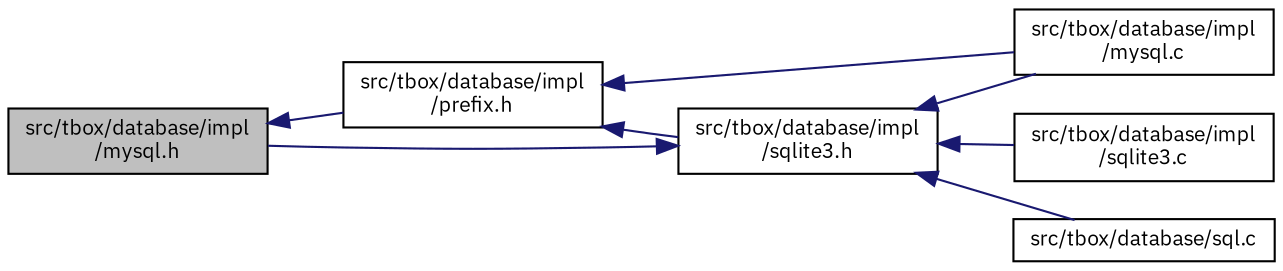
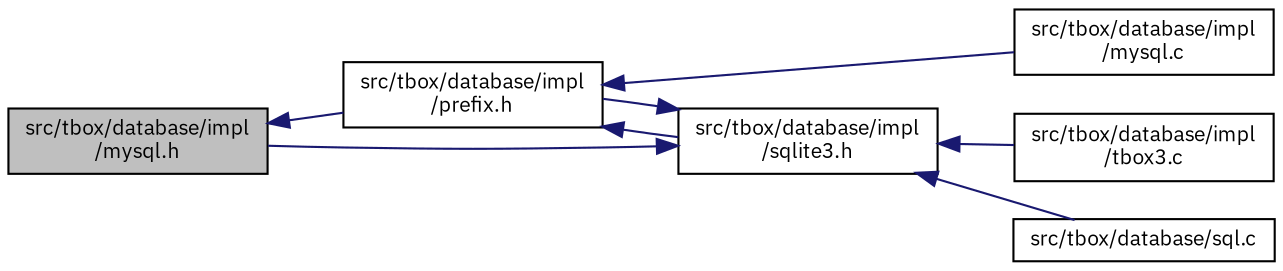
edge "src/tbox/database/impl /mysql.c" -> "src/tbox/database/impl /sqlite3.h": now "src/tbox/database/impl /prefix.h" -> "src/tbox/database/impl /sqlite3.h"
node "src/tbox/database/impl /sqlite3.c": label "src/tbox/database/impl /sqlite3.c" -> "src/tbox/database/impl /tbox3.c"
